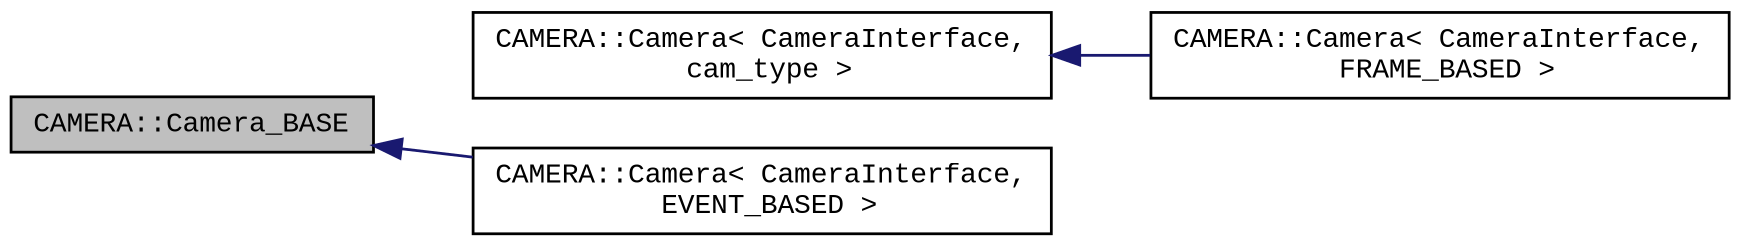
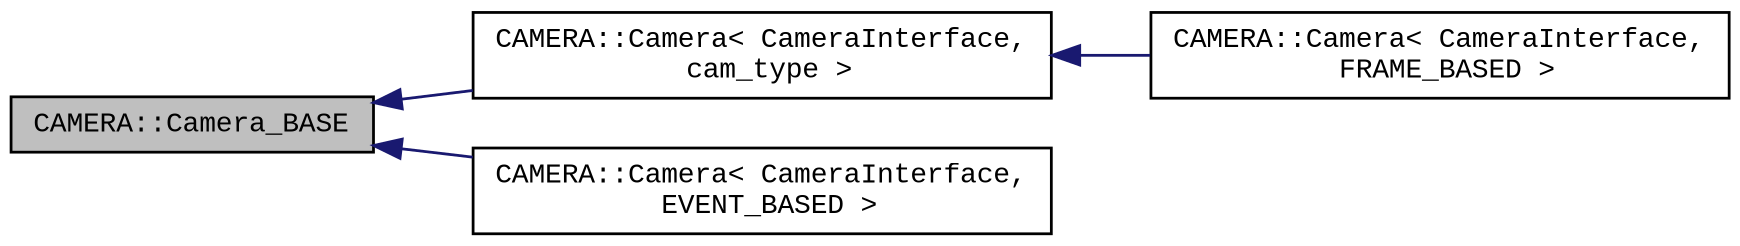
edge "CAMERA::Camera< CameraInterface, cam_type >" -> "CAMERA::Camera_BASE": added
